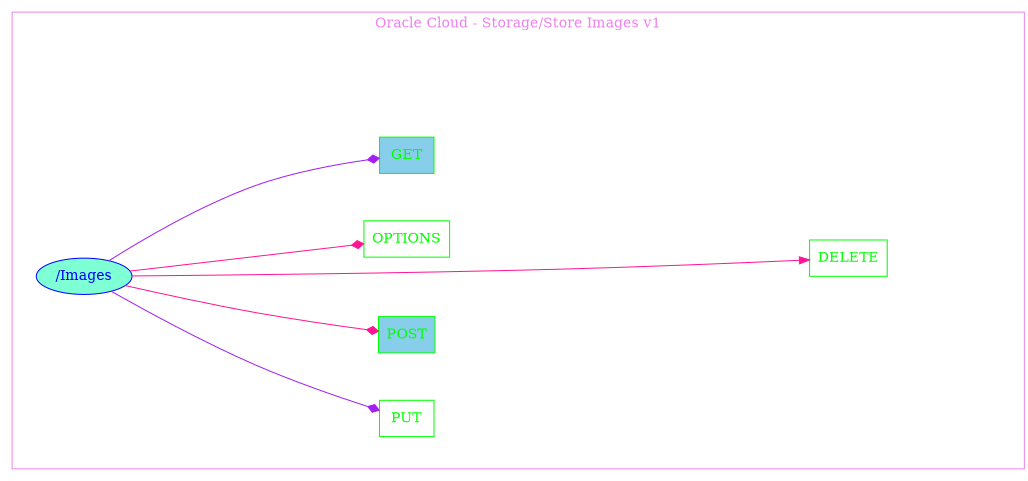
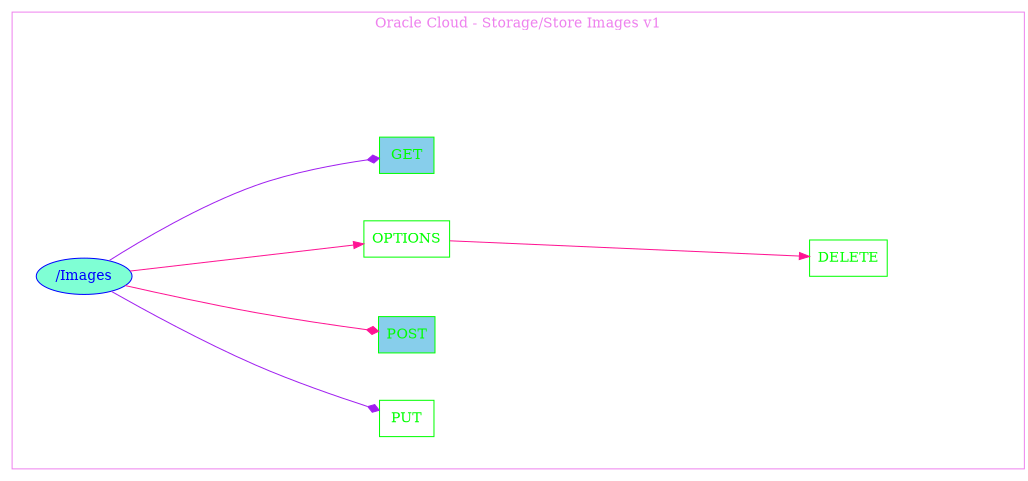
edge "/Images" -> "OPTIONS": arrowhead diamond -> normal
edge "/Images" -> "DELETE": now "OPTIONS" -> "DELETE"
